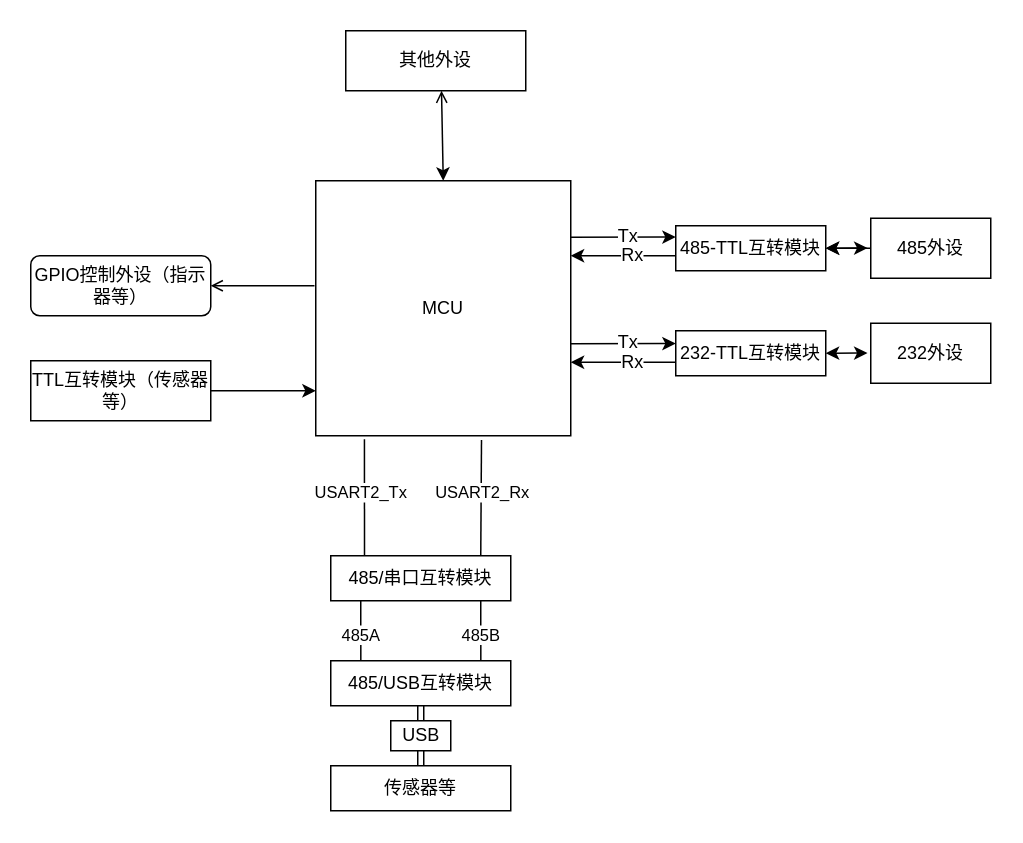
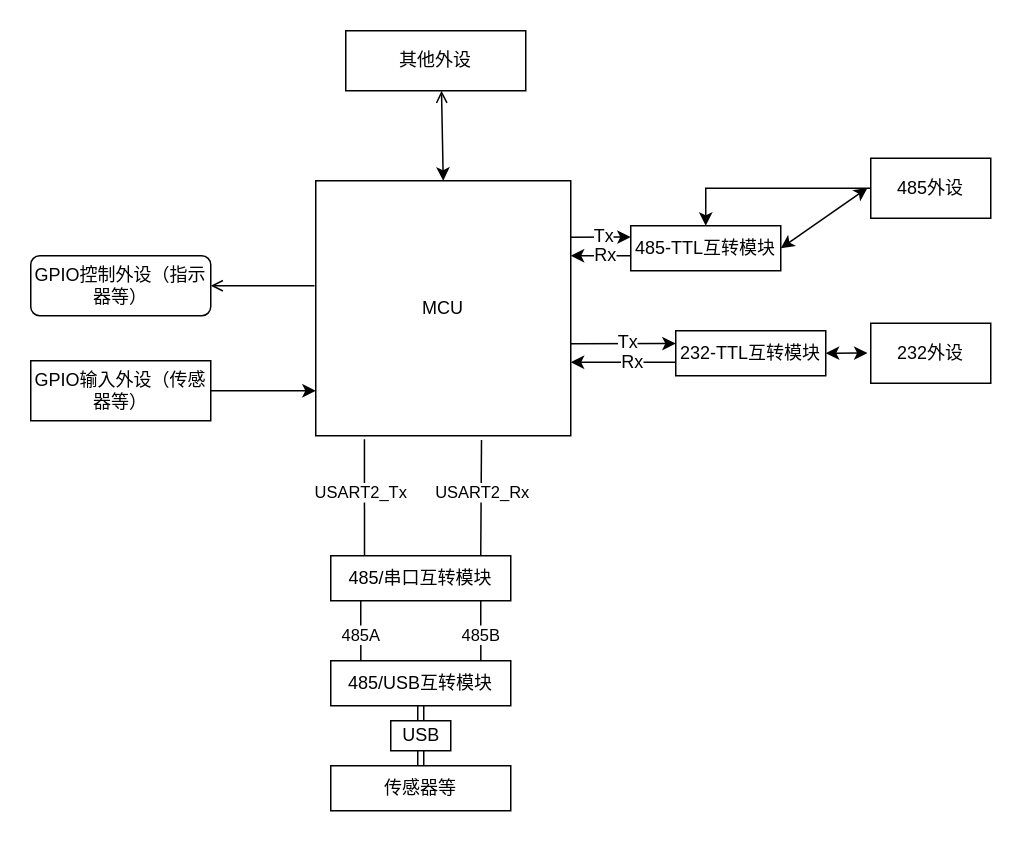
node "485-TTL互转模块": moved (751, 248) -> (706, 248)
node "485外设": moved (931, 248) -> (931, 188)
node "TTL互转模块（传感器等）": label "TTL互转模块（传感器等）" -> "GPIO输入外设（传感器等）"
